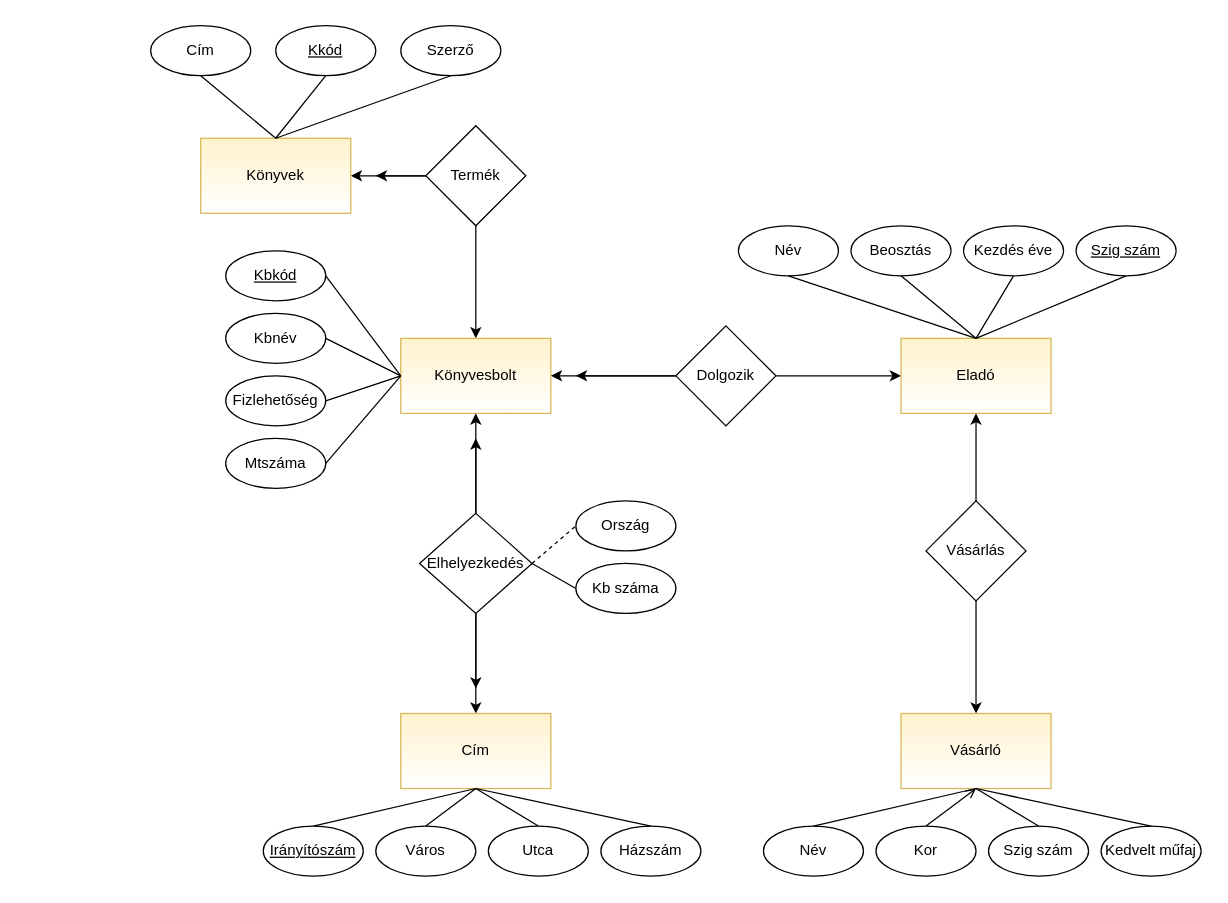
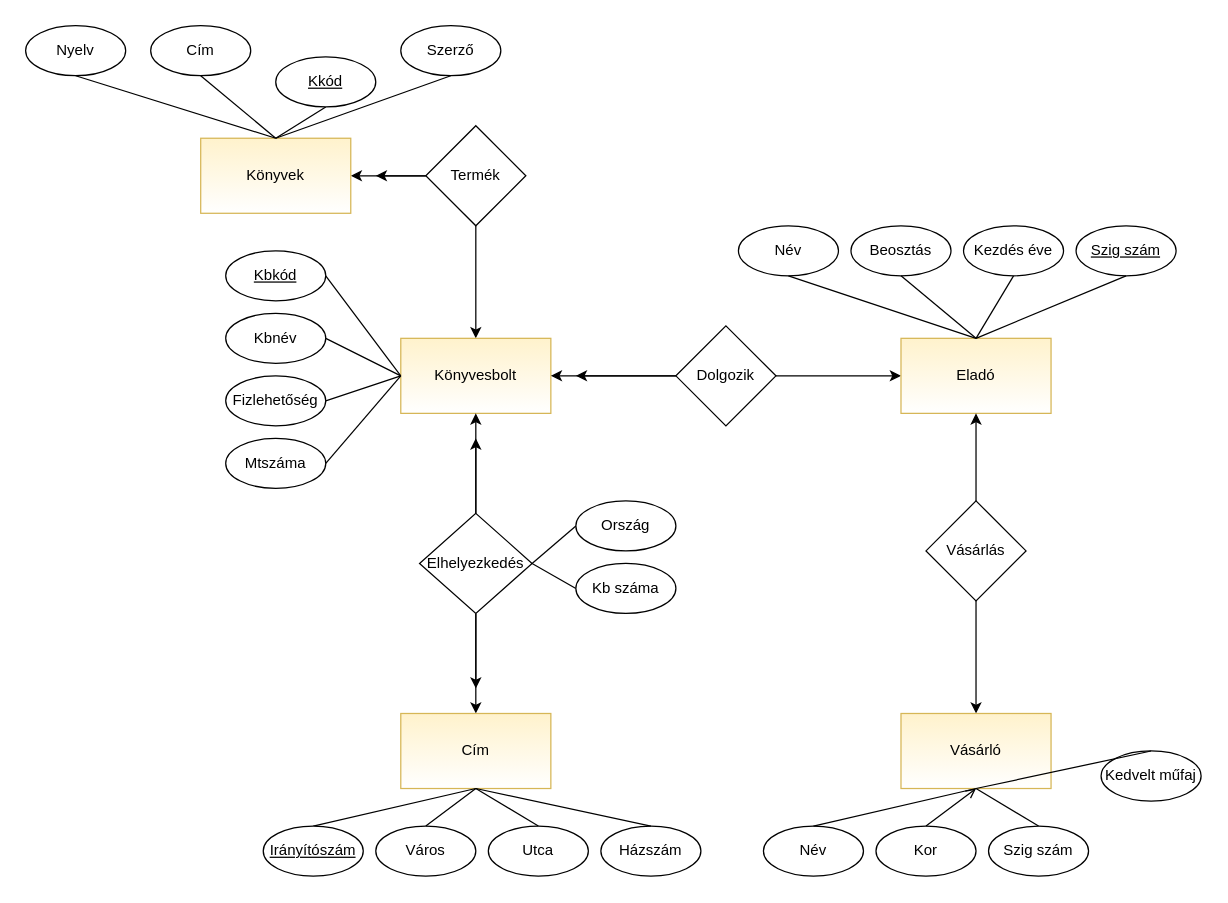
node "Nyelv": added
node "Kkód": moved (326, 51) -> (326, 82)
edge "Nyelv" -- "Könyvek": added
edge "Ország" -- "Elhelyezkedés": style dashed -> solid
node "Kedvelt műfaj": moved (1151, 851) -> (1151, 776)
